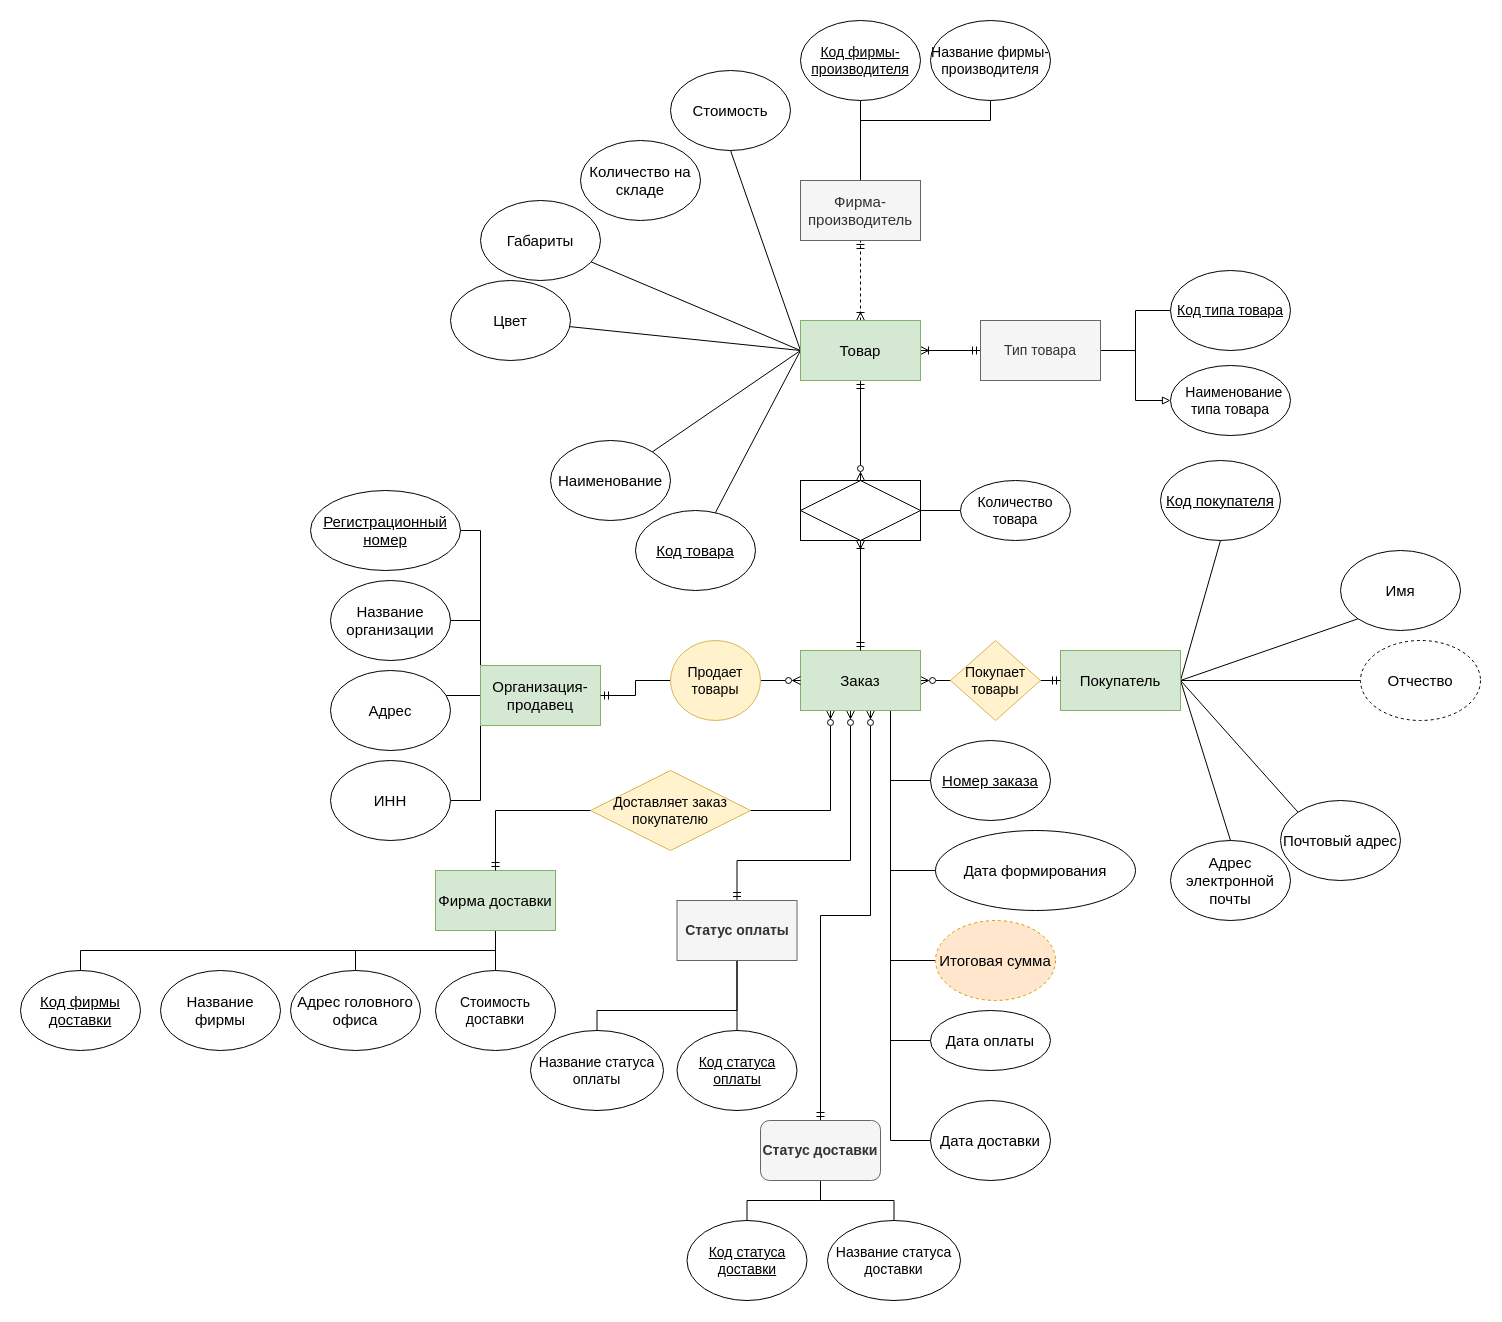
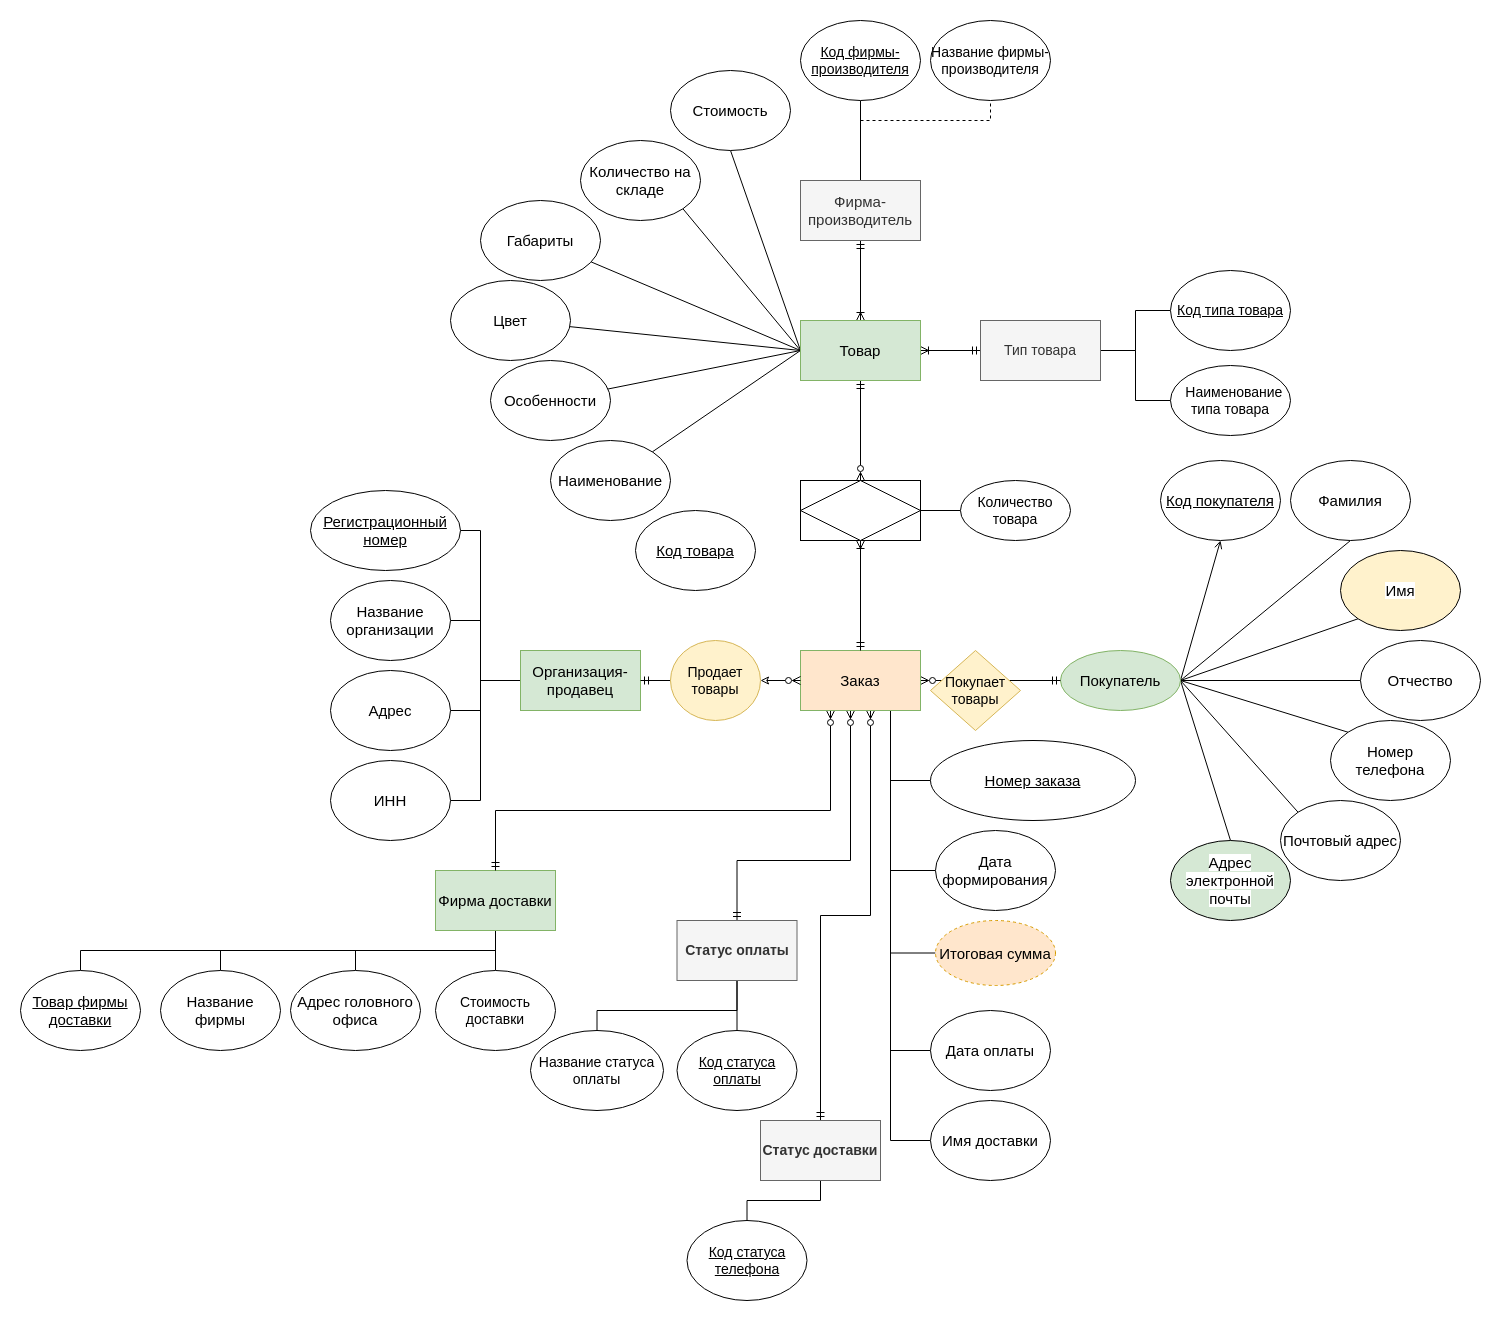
edge "Название фирмы-производителя" -- "Фирма-производитель": style solid -> dashed
edge "Фирма-производитель" -- "Товар": style dashed -> solid
edge "Товар" -- "Особенности": added
node "Особенности": added
edge "Тип товара" -> "Наименование типа товара": arrowhead block -> none
edge "Товар" -- "Код товара": now "Товар" -- "Количество на складе"
node "Фамилия": added
edge "Код покупателя" -- "Покупатель": arrowhead none -> open
node "Имя": fillcolor #ffffff -> #fff2cc
edge "Фамилия" -- "Покупатель": added
edge "Продает товары" -> "Заказ": arrowhead none -> classic
node "Заказ": fillcolor #d5e8d4 -> #ffe6cc
node "Покупает товары": moved (996, 681) -> (976, 691)
node "Покупатель": shape rectangle -> ellipse
node "Отчество": style dashed -> solid
node "Организация-продавец": moved (541, 696) -> (581, 681)
edge "Покупатель" -- "Номер телефона": added
node "Номер телефона": added
node "Номер заказа": size 120x80 -> 205x80
node "Доставляет заказ покупателю": removed
node "Дата формирования": size 200x80 -> 120x80
node "Адрес электронной почты": fillcolor #ffffff -> #d5e8d4
node "Статус оплаты": moved (737, 931) -> (737, 951)
edge "Фирма доставки" -- "Название фирмы": added
node "Итоговая сумма": size 120x80 -> 120x65
node "Код фирмы доставки": label "Код фирмы доставки" -> "Товар фирмы доставки"
node "Дата оплаты": size 120x60 -> 120x80
node "Дата доставки": label "Дата доставки" -> "Имя доставки"
node "Статус доставки": shape rounded rectangle -> rectangle
edge "Статус доставки" -- "Название статуса доставки": removed
node "Код статуса доставки": label "Код статуса доставки" -> "Код статуса телефона"
node "Название статуса доставки": removed
